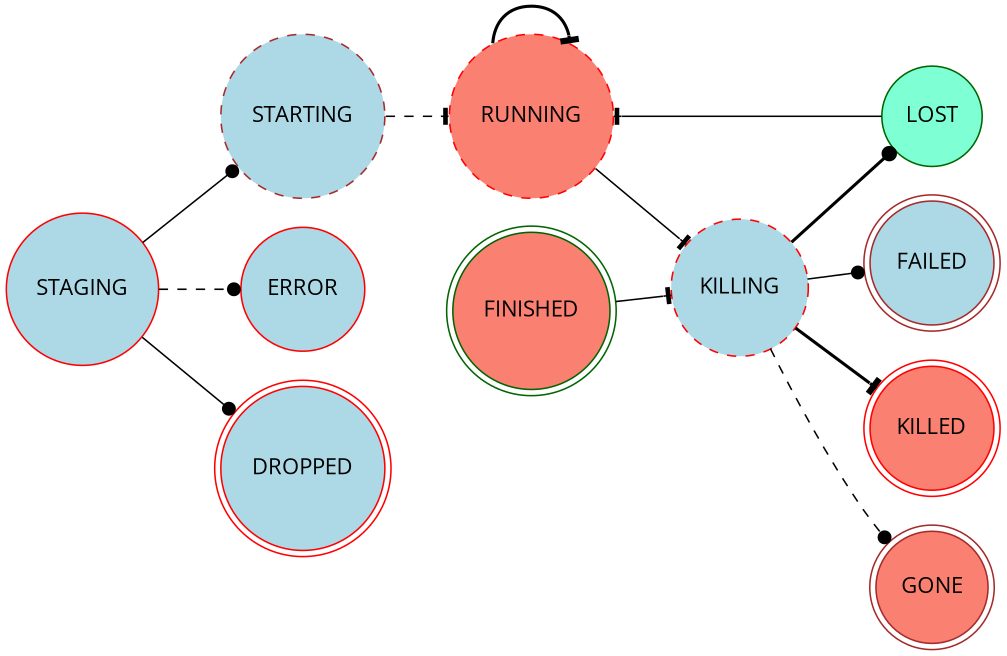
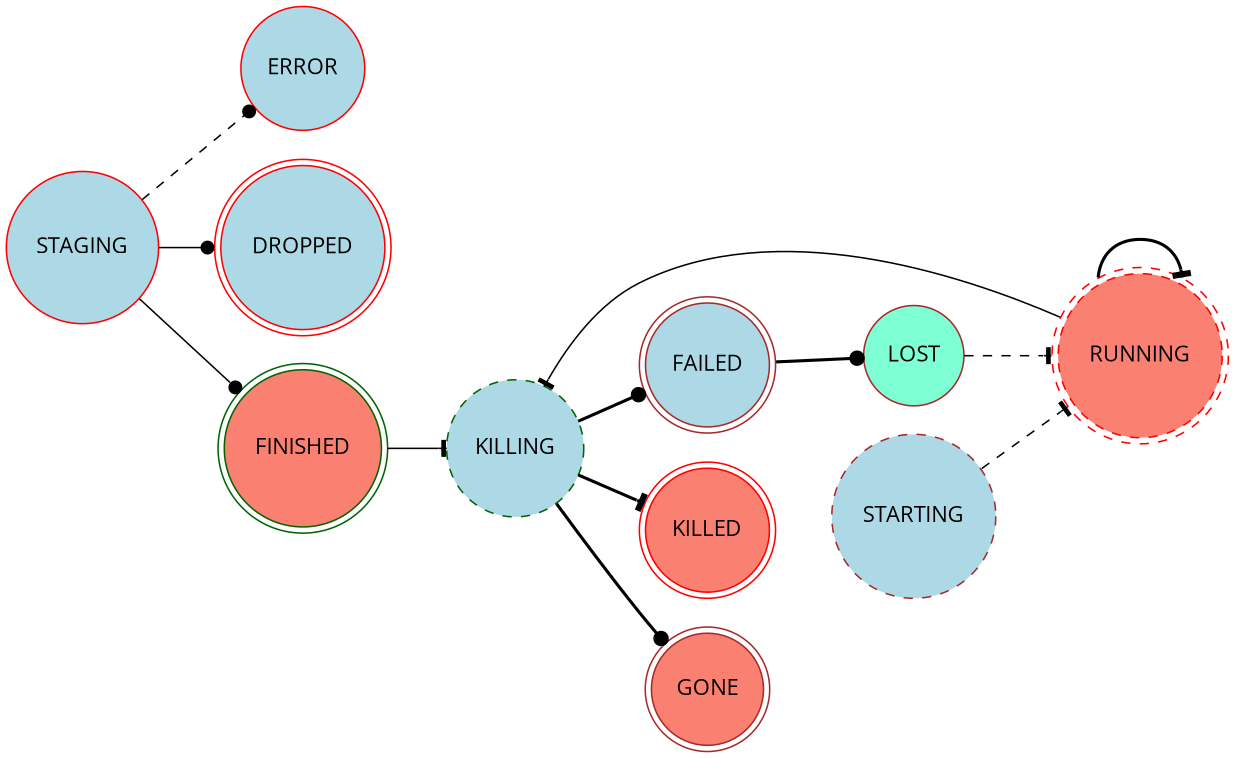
node "RUNNING": shape circle -> doublecircle
edge "LOST" -> "RUNNING": style solid -> dashed
node "LOST": color darkgreen -> brown
edge "KILLING" -> "LOST": now "FAILED" -> "LOST"
edge "STAGING" -> "STARTING": now "STAGING" -> "FINISHED"
edge "KILLING" -> "FAILED": style solid -> bold
node "KILLING": color red -> darkgreen
edge "KILLING" -> "GONE": style dashed -> bold
